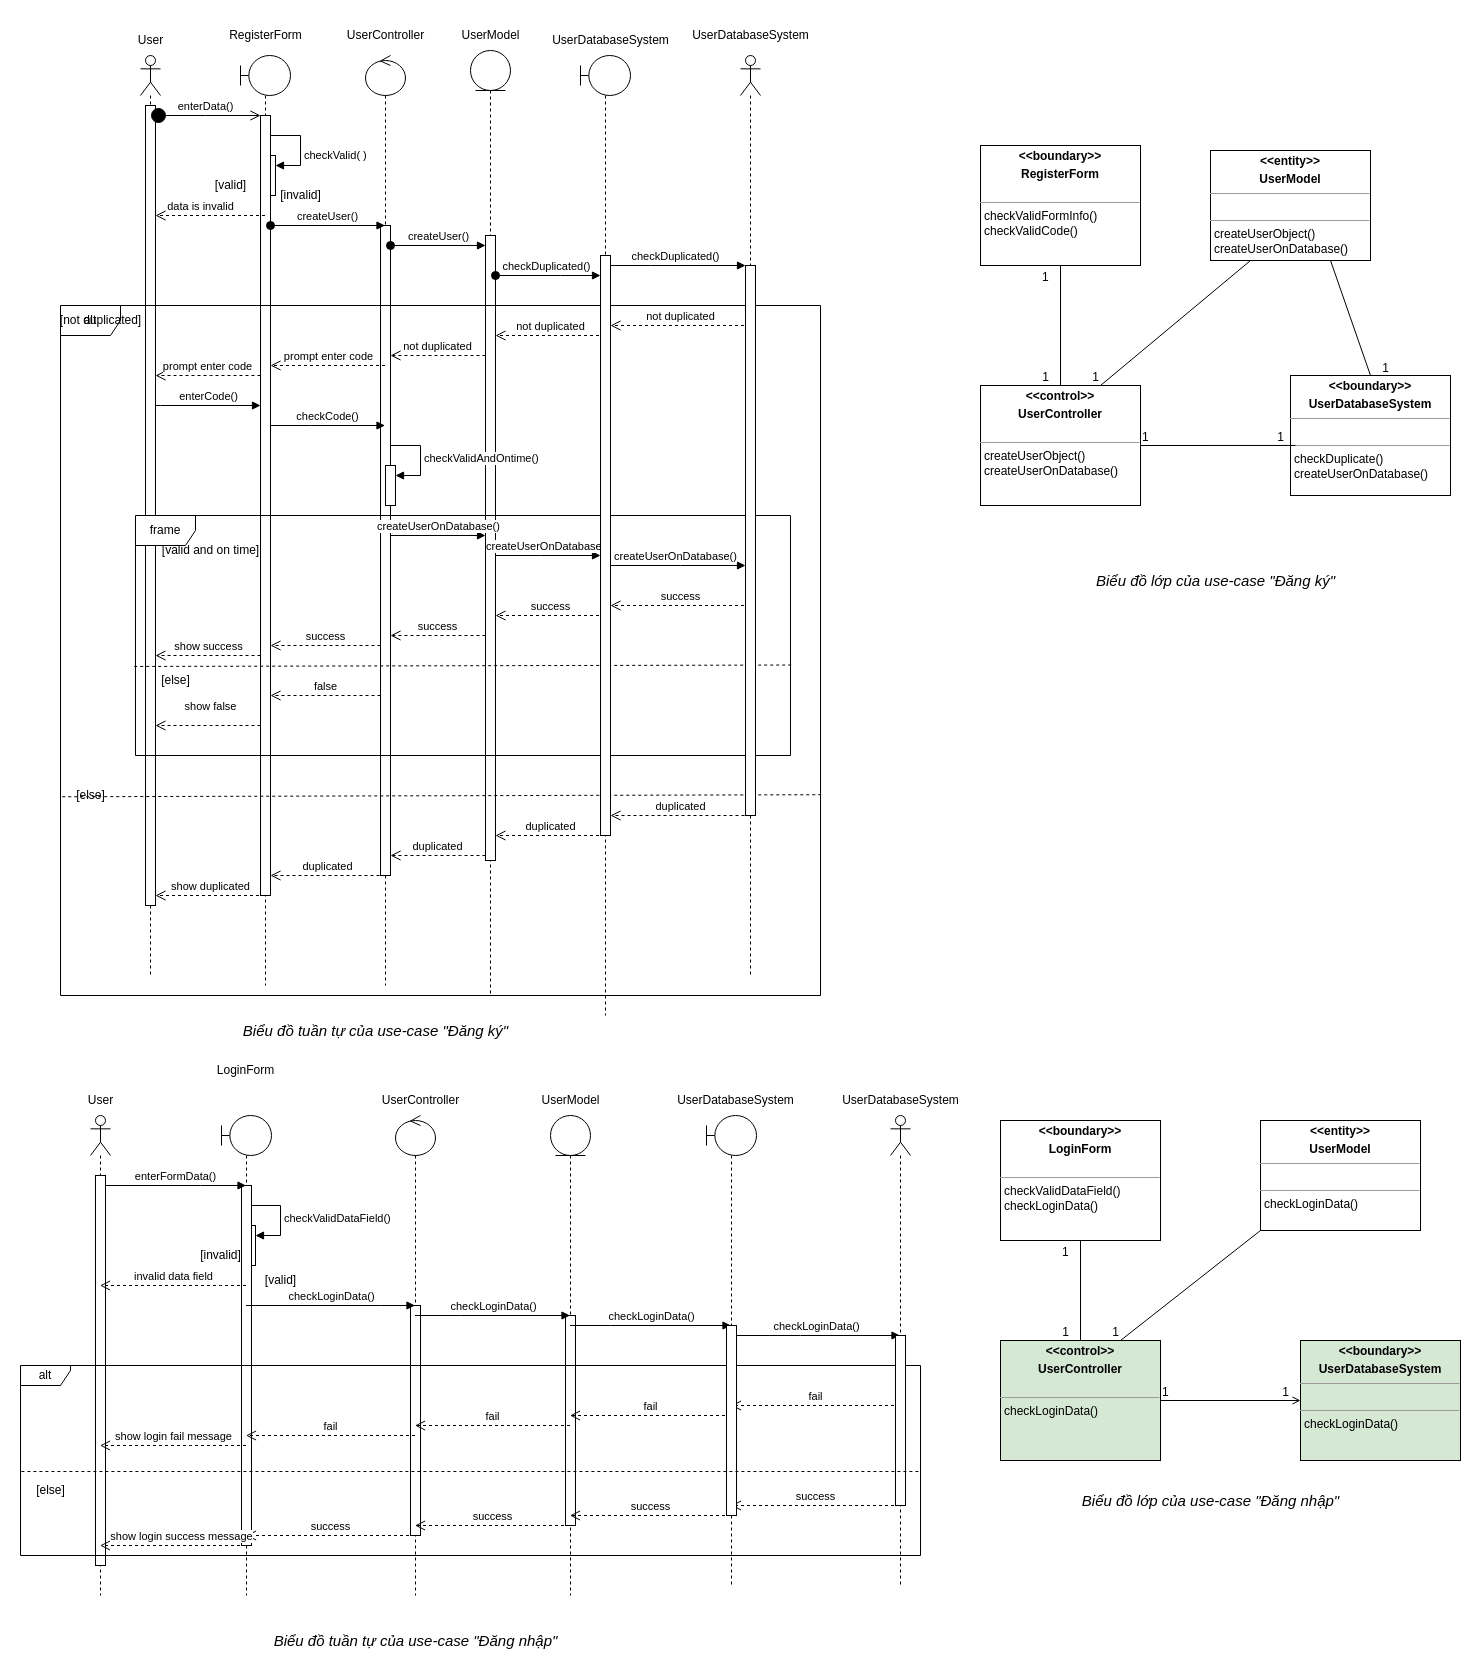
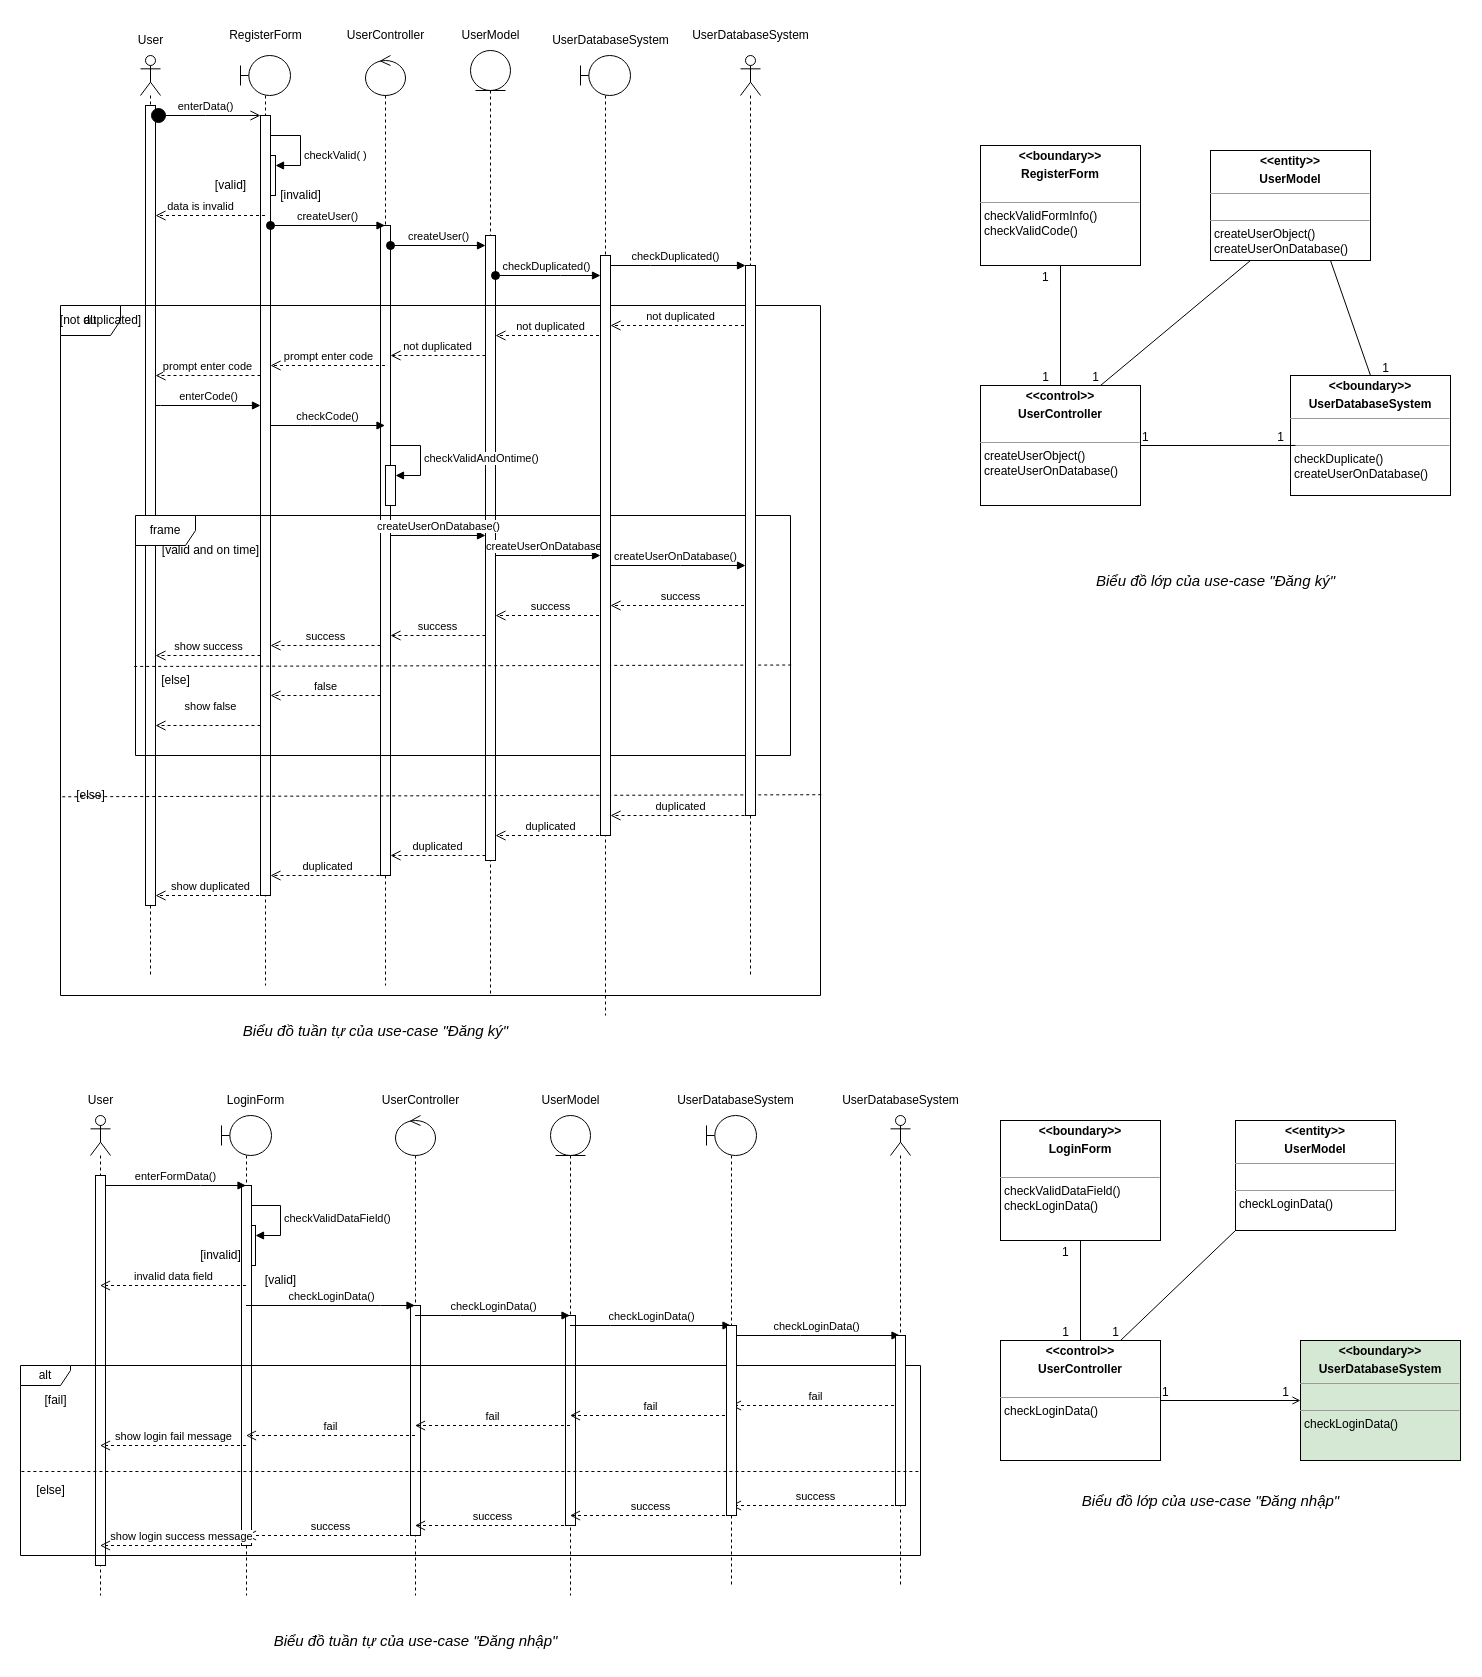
node "LoginForm": moved (246, 1071) -> (256, 1101)
node "<<entity>> UserModel checkLoginData()": moved (1341, 1176) -> (1316, 1176)
node "[fail]": added
node "<<control>> UserController checkLoginData()": fillcolor #d5e8d4 -> #ffffff
